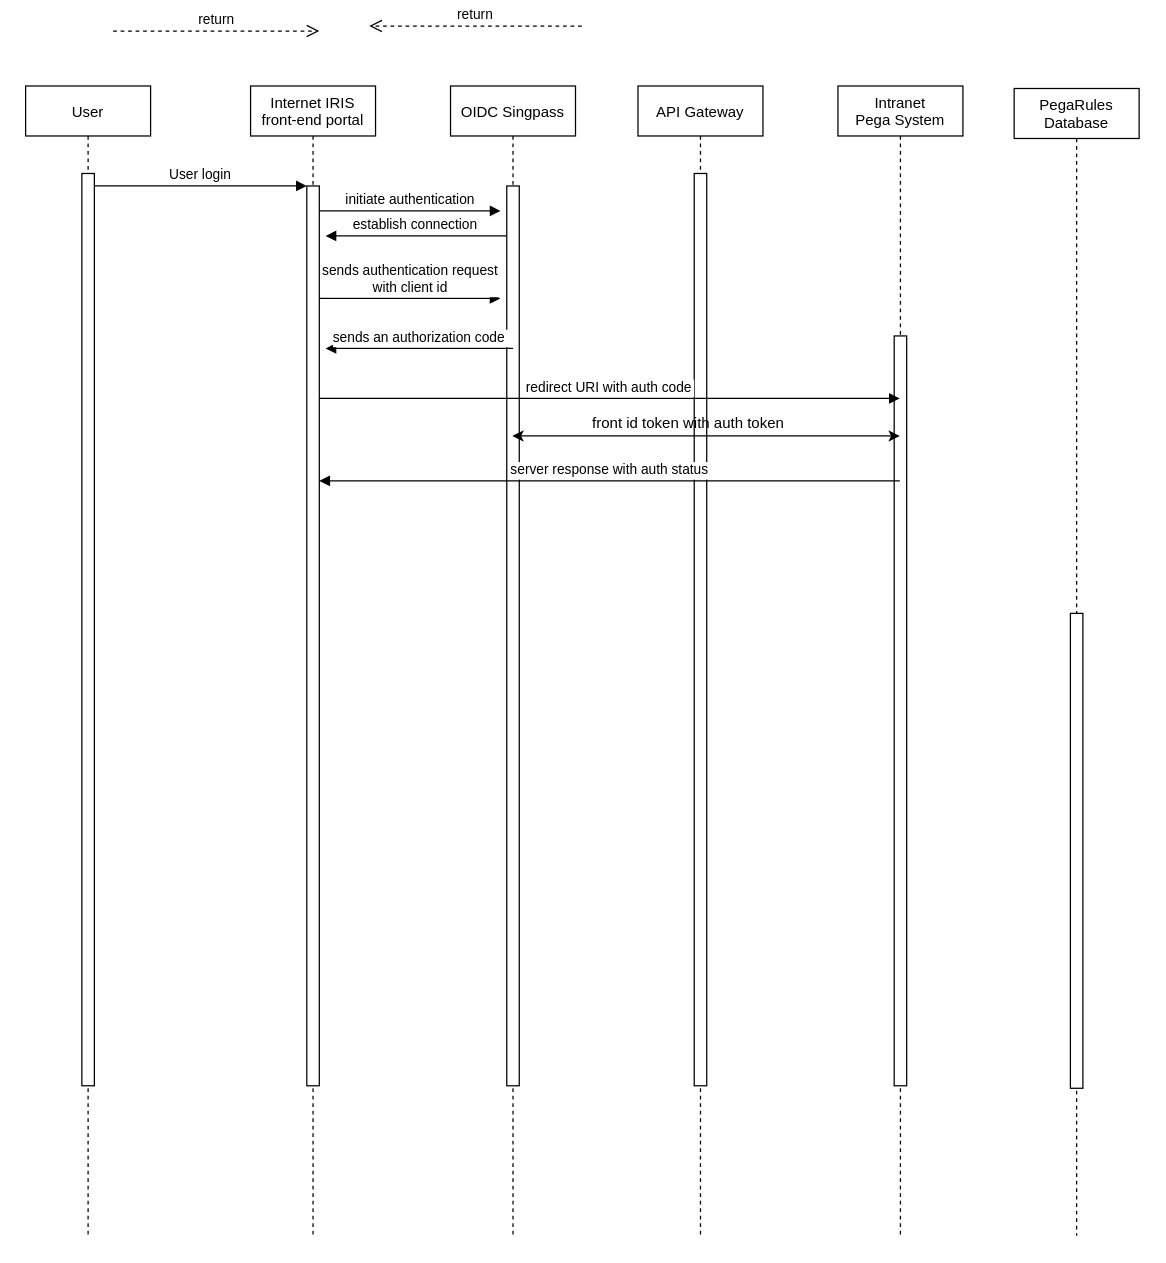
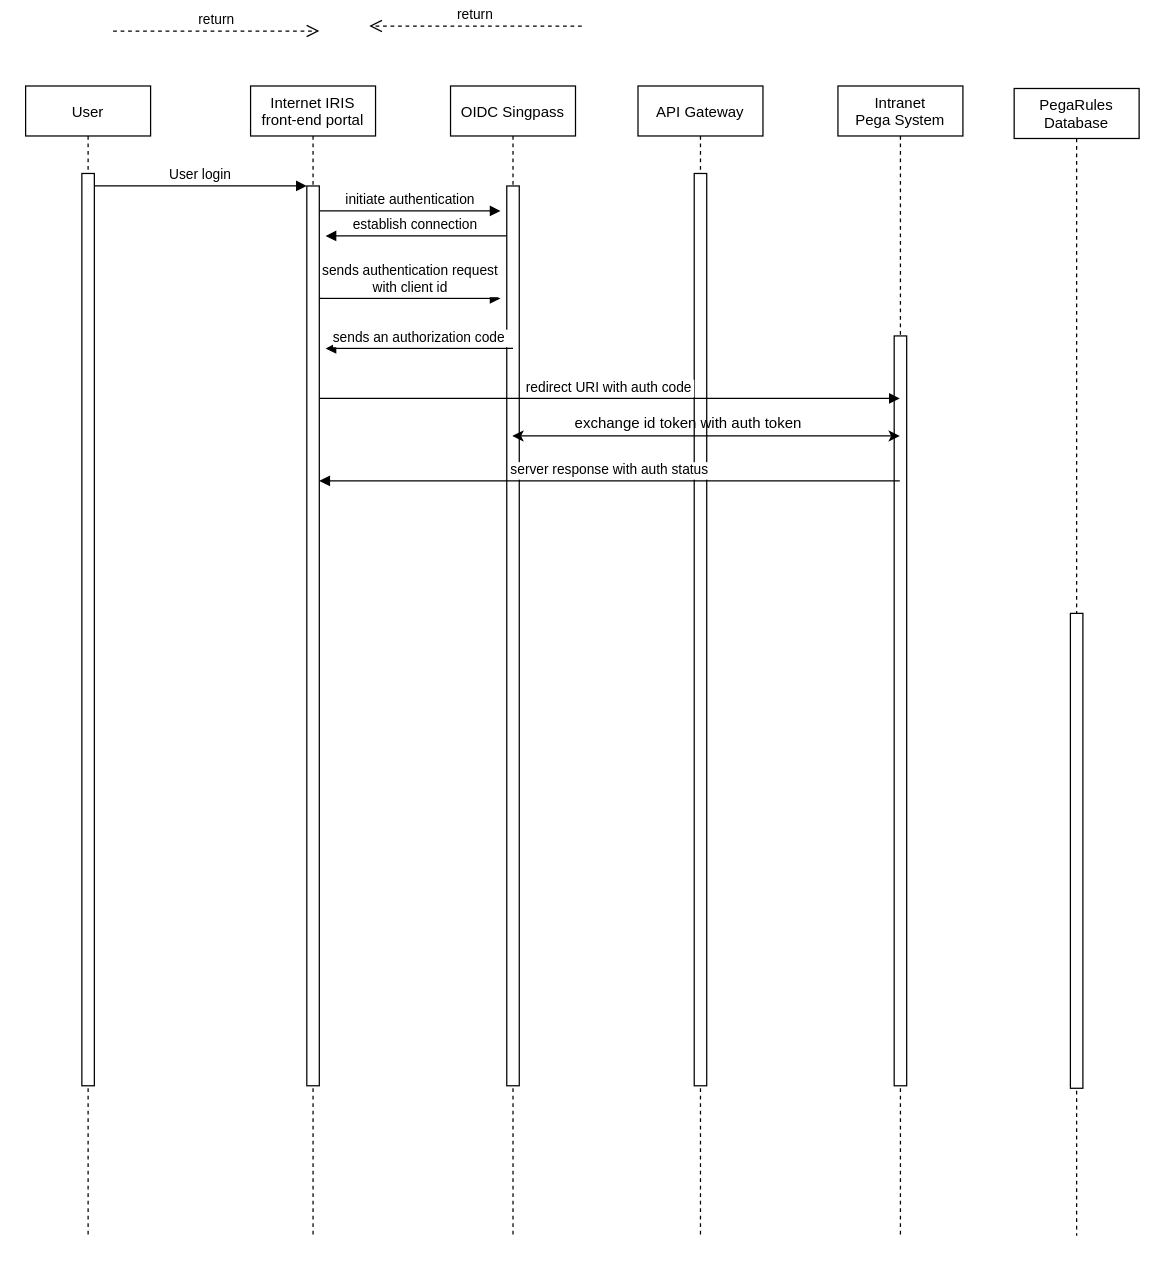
node "front id token with auth token": label "front id token with auth token" -> "exchange id token with auth token"
